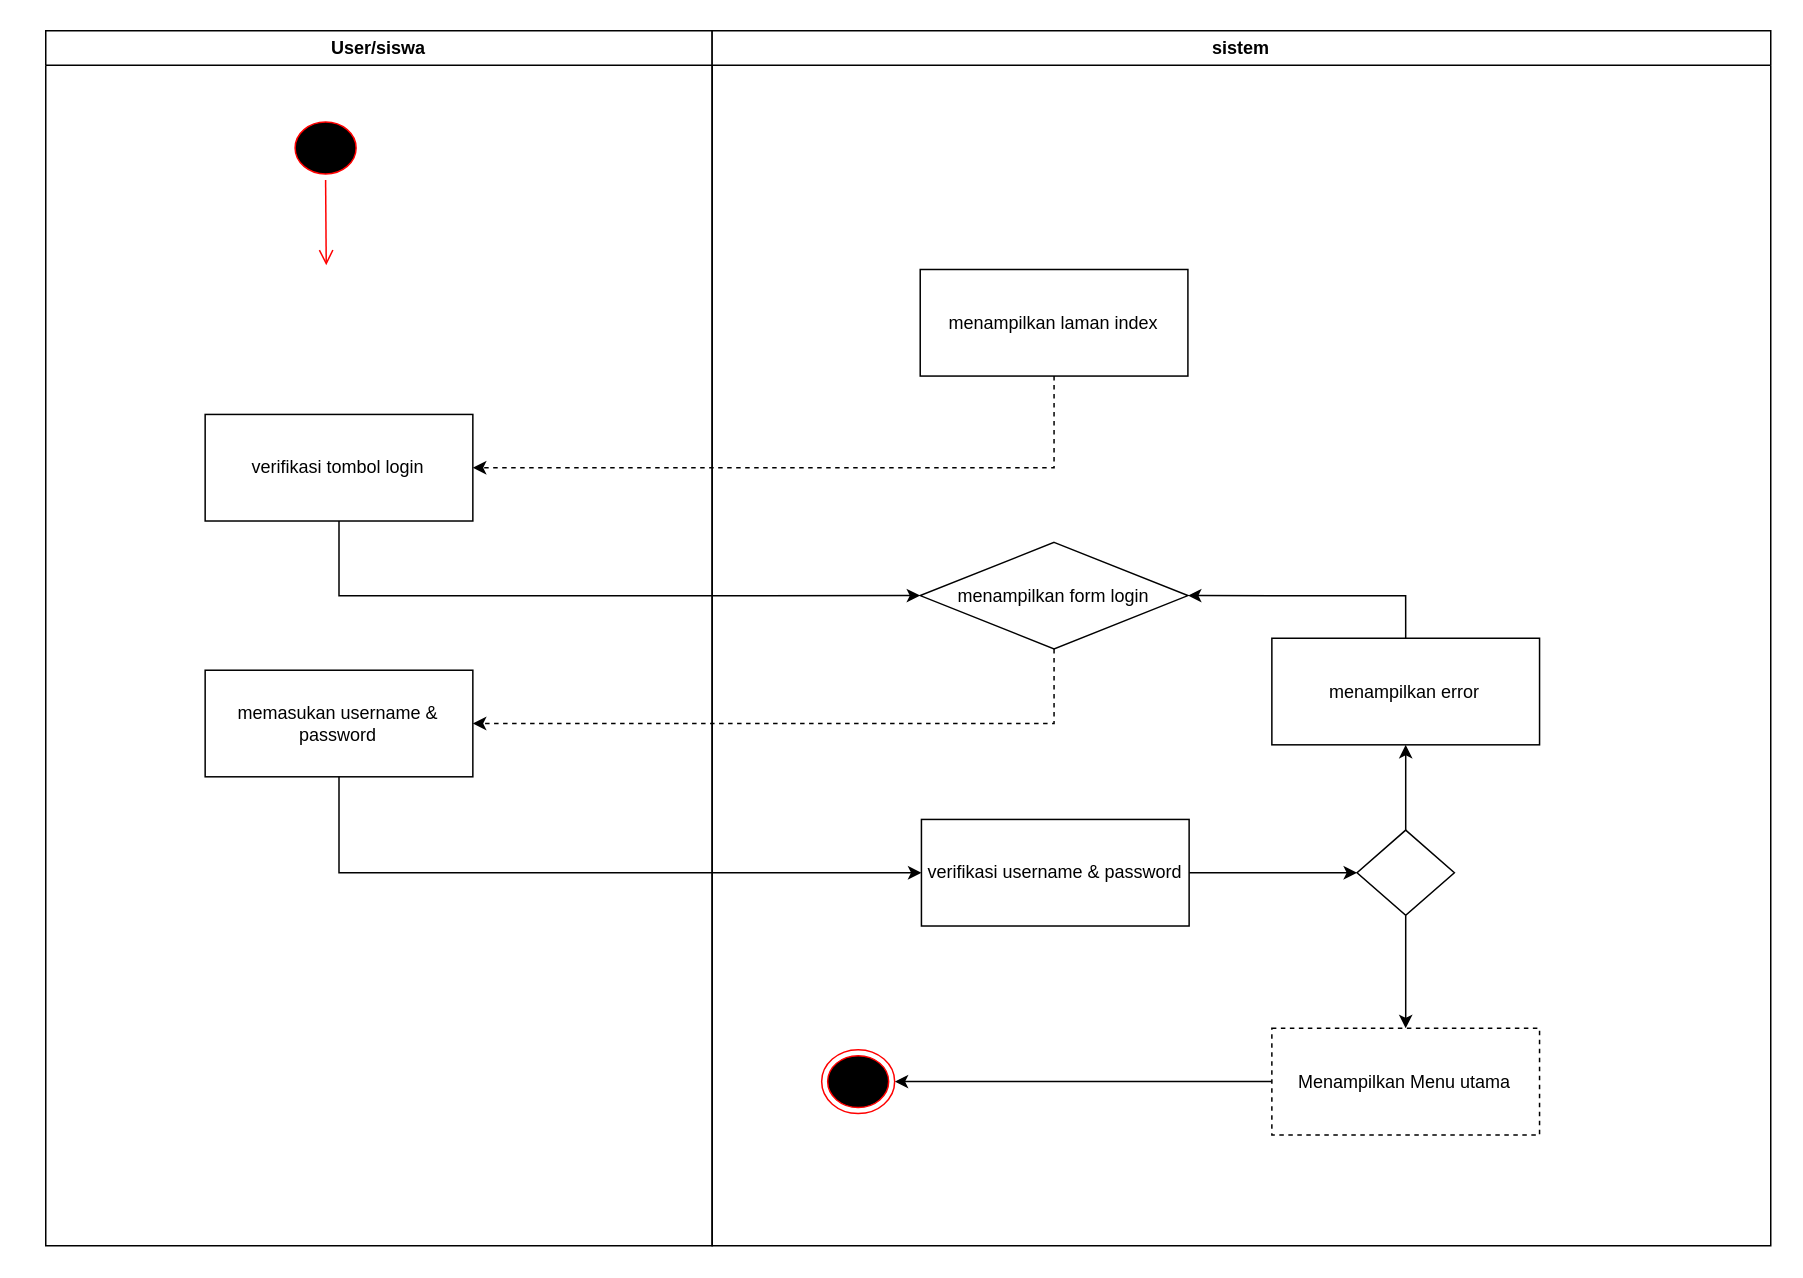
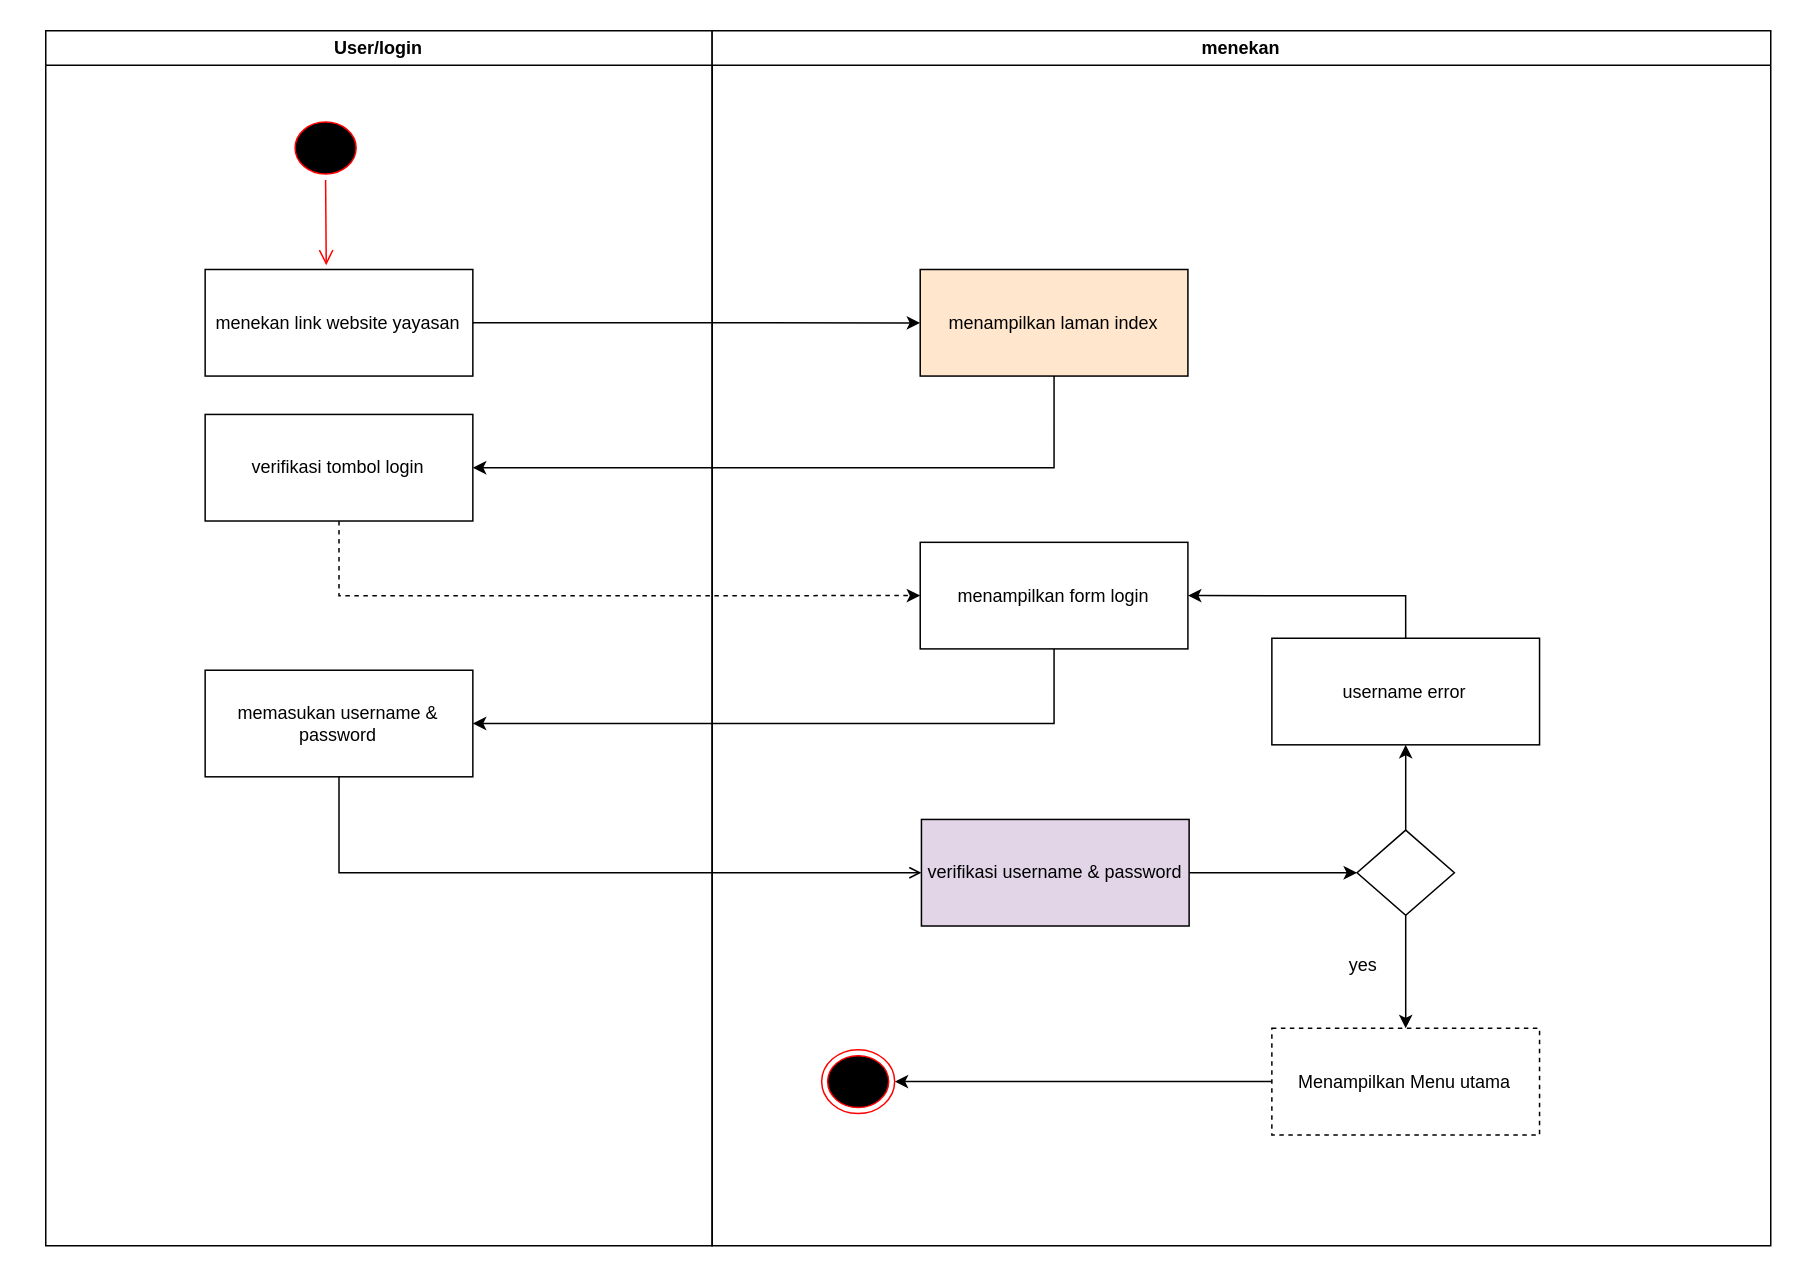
node "User/siswa": label "User/siswa" -> "User/login"
node "sistem": label "sistem" -> "menekan"
node "menekan link website yayasan": added
edge "menekan link website yayasan" -> "menampilkan laman index": added
node "menampilkan laman index": fillcolor #ffffff -> #ffe6cc
edge "menampilkan laman index" -> "verifikasi tombol login": style dashed -> solid
edge "verifikasi tombol login" -> "menampilkan form login": style solid -> dashed
node "menampilkan form login": shape diamond -> rectangle
node "menampilkan error": label "menampilkan error" -> "username error"
edge "menampilkan form login" -> "memasukan username & password": style dashed -> solid
edge "memasukan username & password" -> "verifikasi username & password": arrowhead classic -> open
node "verifikasi username & password": fillcolor #ffffff -> #e1d5e7
node "yes": added
